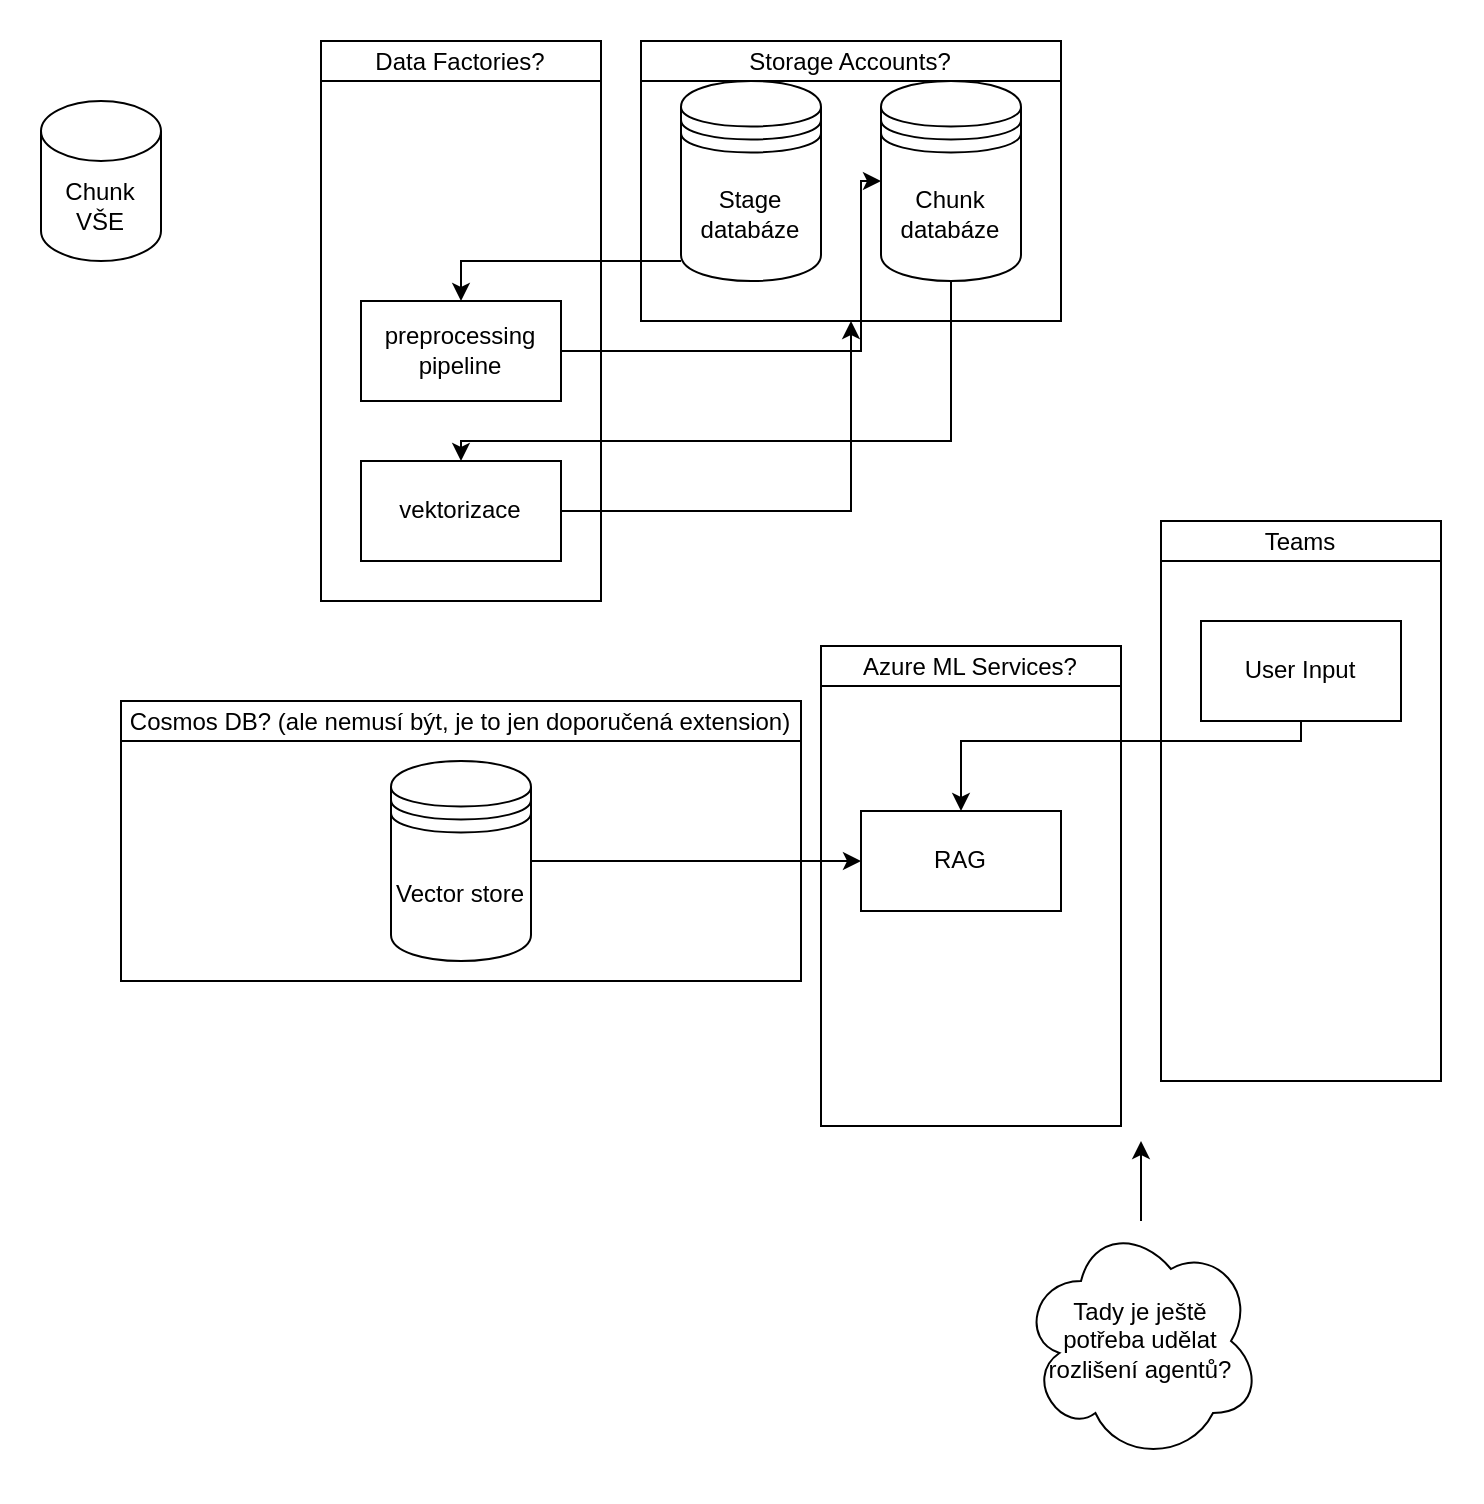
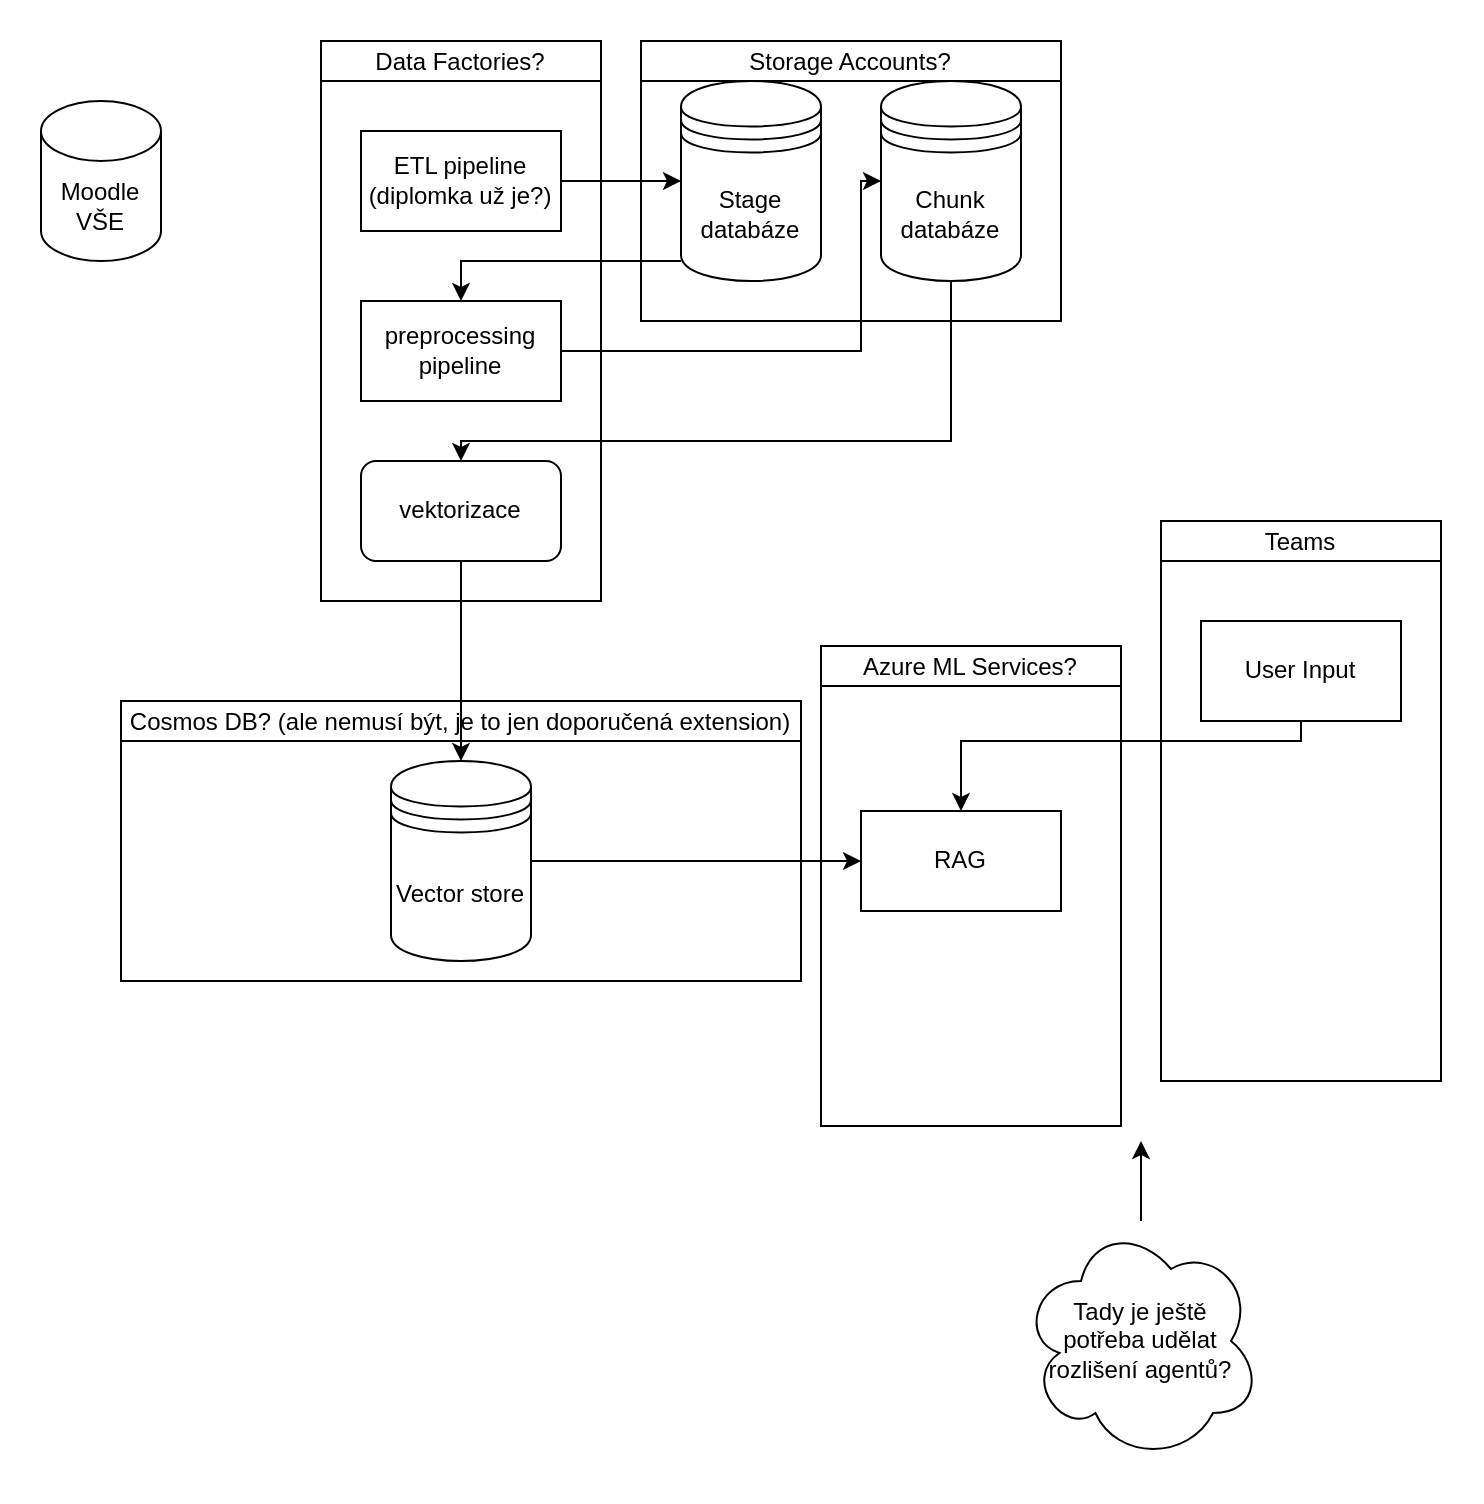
node "ETL pipeline (diplomka už je?)": added
edge "ETL pipeline (diplomka už je?)" -> "Stage databáze": added
node "Chunk VŠE": label "Chunk VŠE" -> "Moodle VŠE"
node "vektorizace": shape rectangle -> rounded rectangle
edge "vektorizace" -> "Storage Accounts?": now "vektorizace" -> "Vector store"
